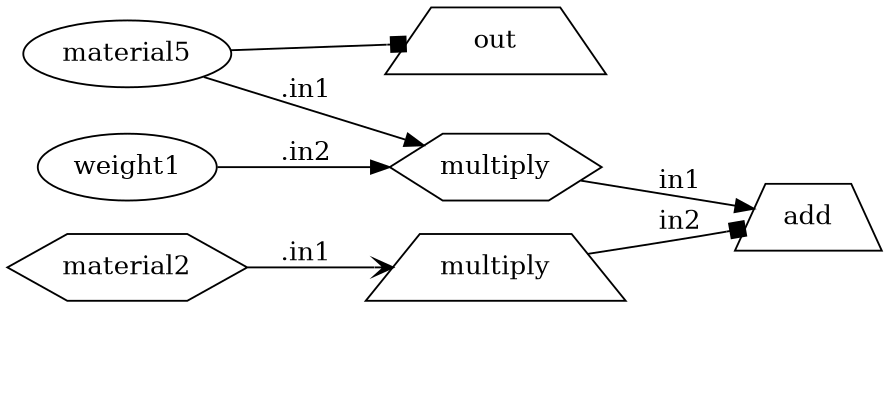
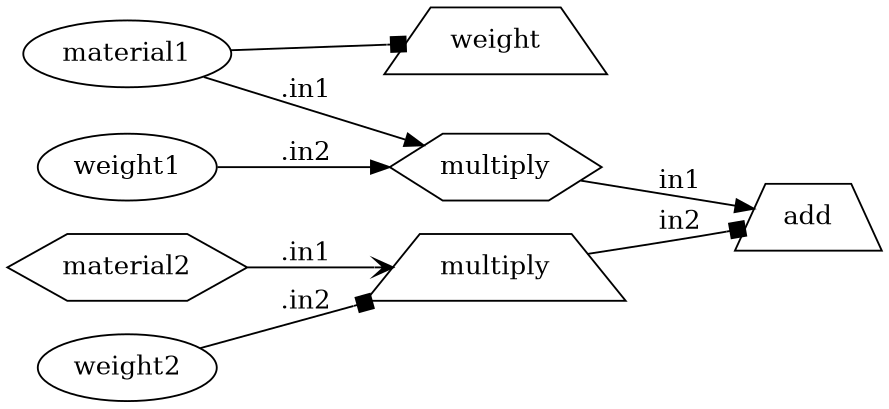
node "out": label "out" -> "weight"
node "material5": label "material5" -> "material1"
node "weight2": added
